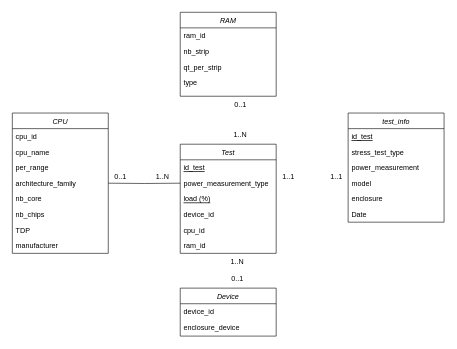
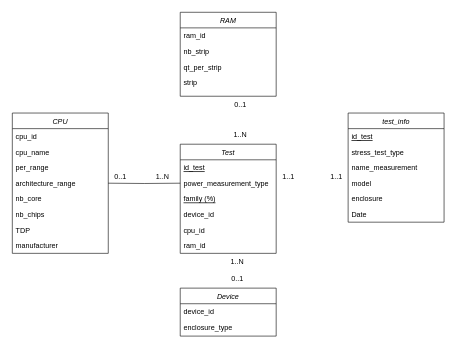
node "type": label "type" -> "strip"
node "power_measurement": label "power_measurement" -> "name_measurement"
node "architecture_family": label "architecture_family" -> "architecture_range"
node "load (%)": label "load (%)" -> "family (%)"
node "enclosure_device": label "enclosure_device" -> "enclosure_type"
